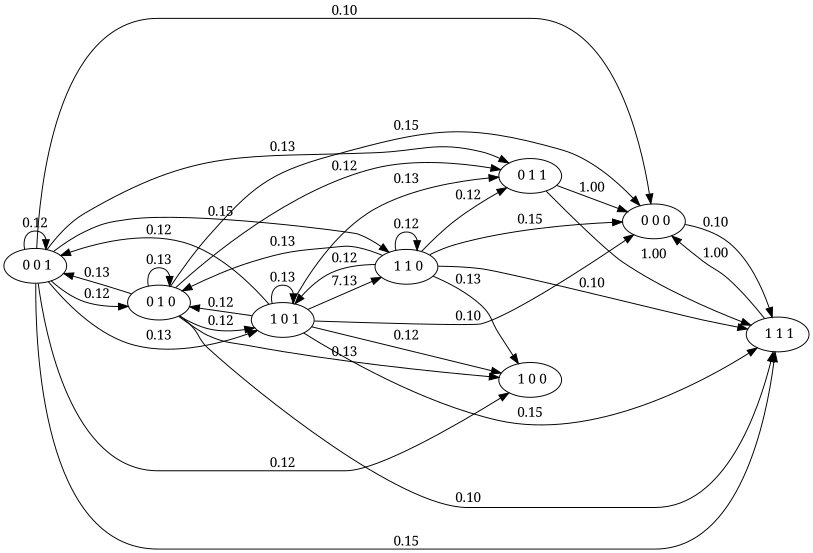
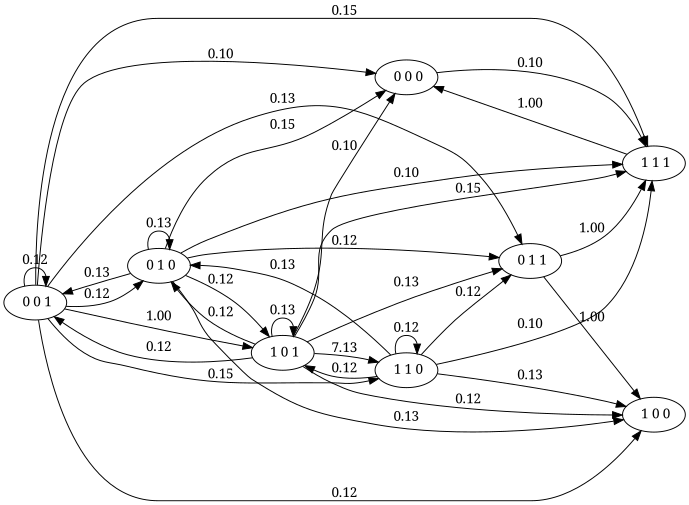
edge "0 1 1" -> "0 0 0": now "0 1 1" -> "1 0 0"
edge "1 1 0" -> "0 0 0": removed, label "0.15"
edge "0 0 1" -> "1 0 1": label "0.13" -> "1.00"
